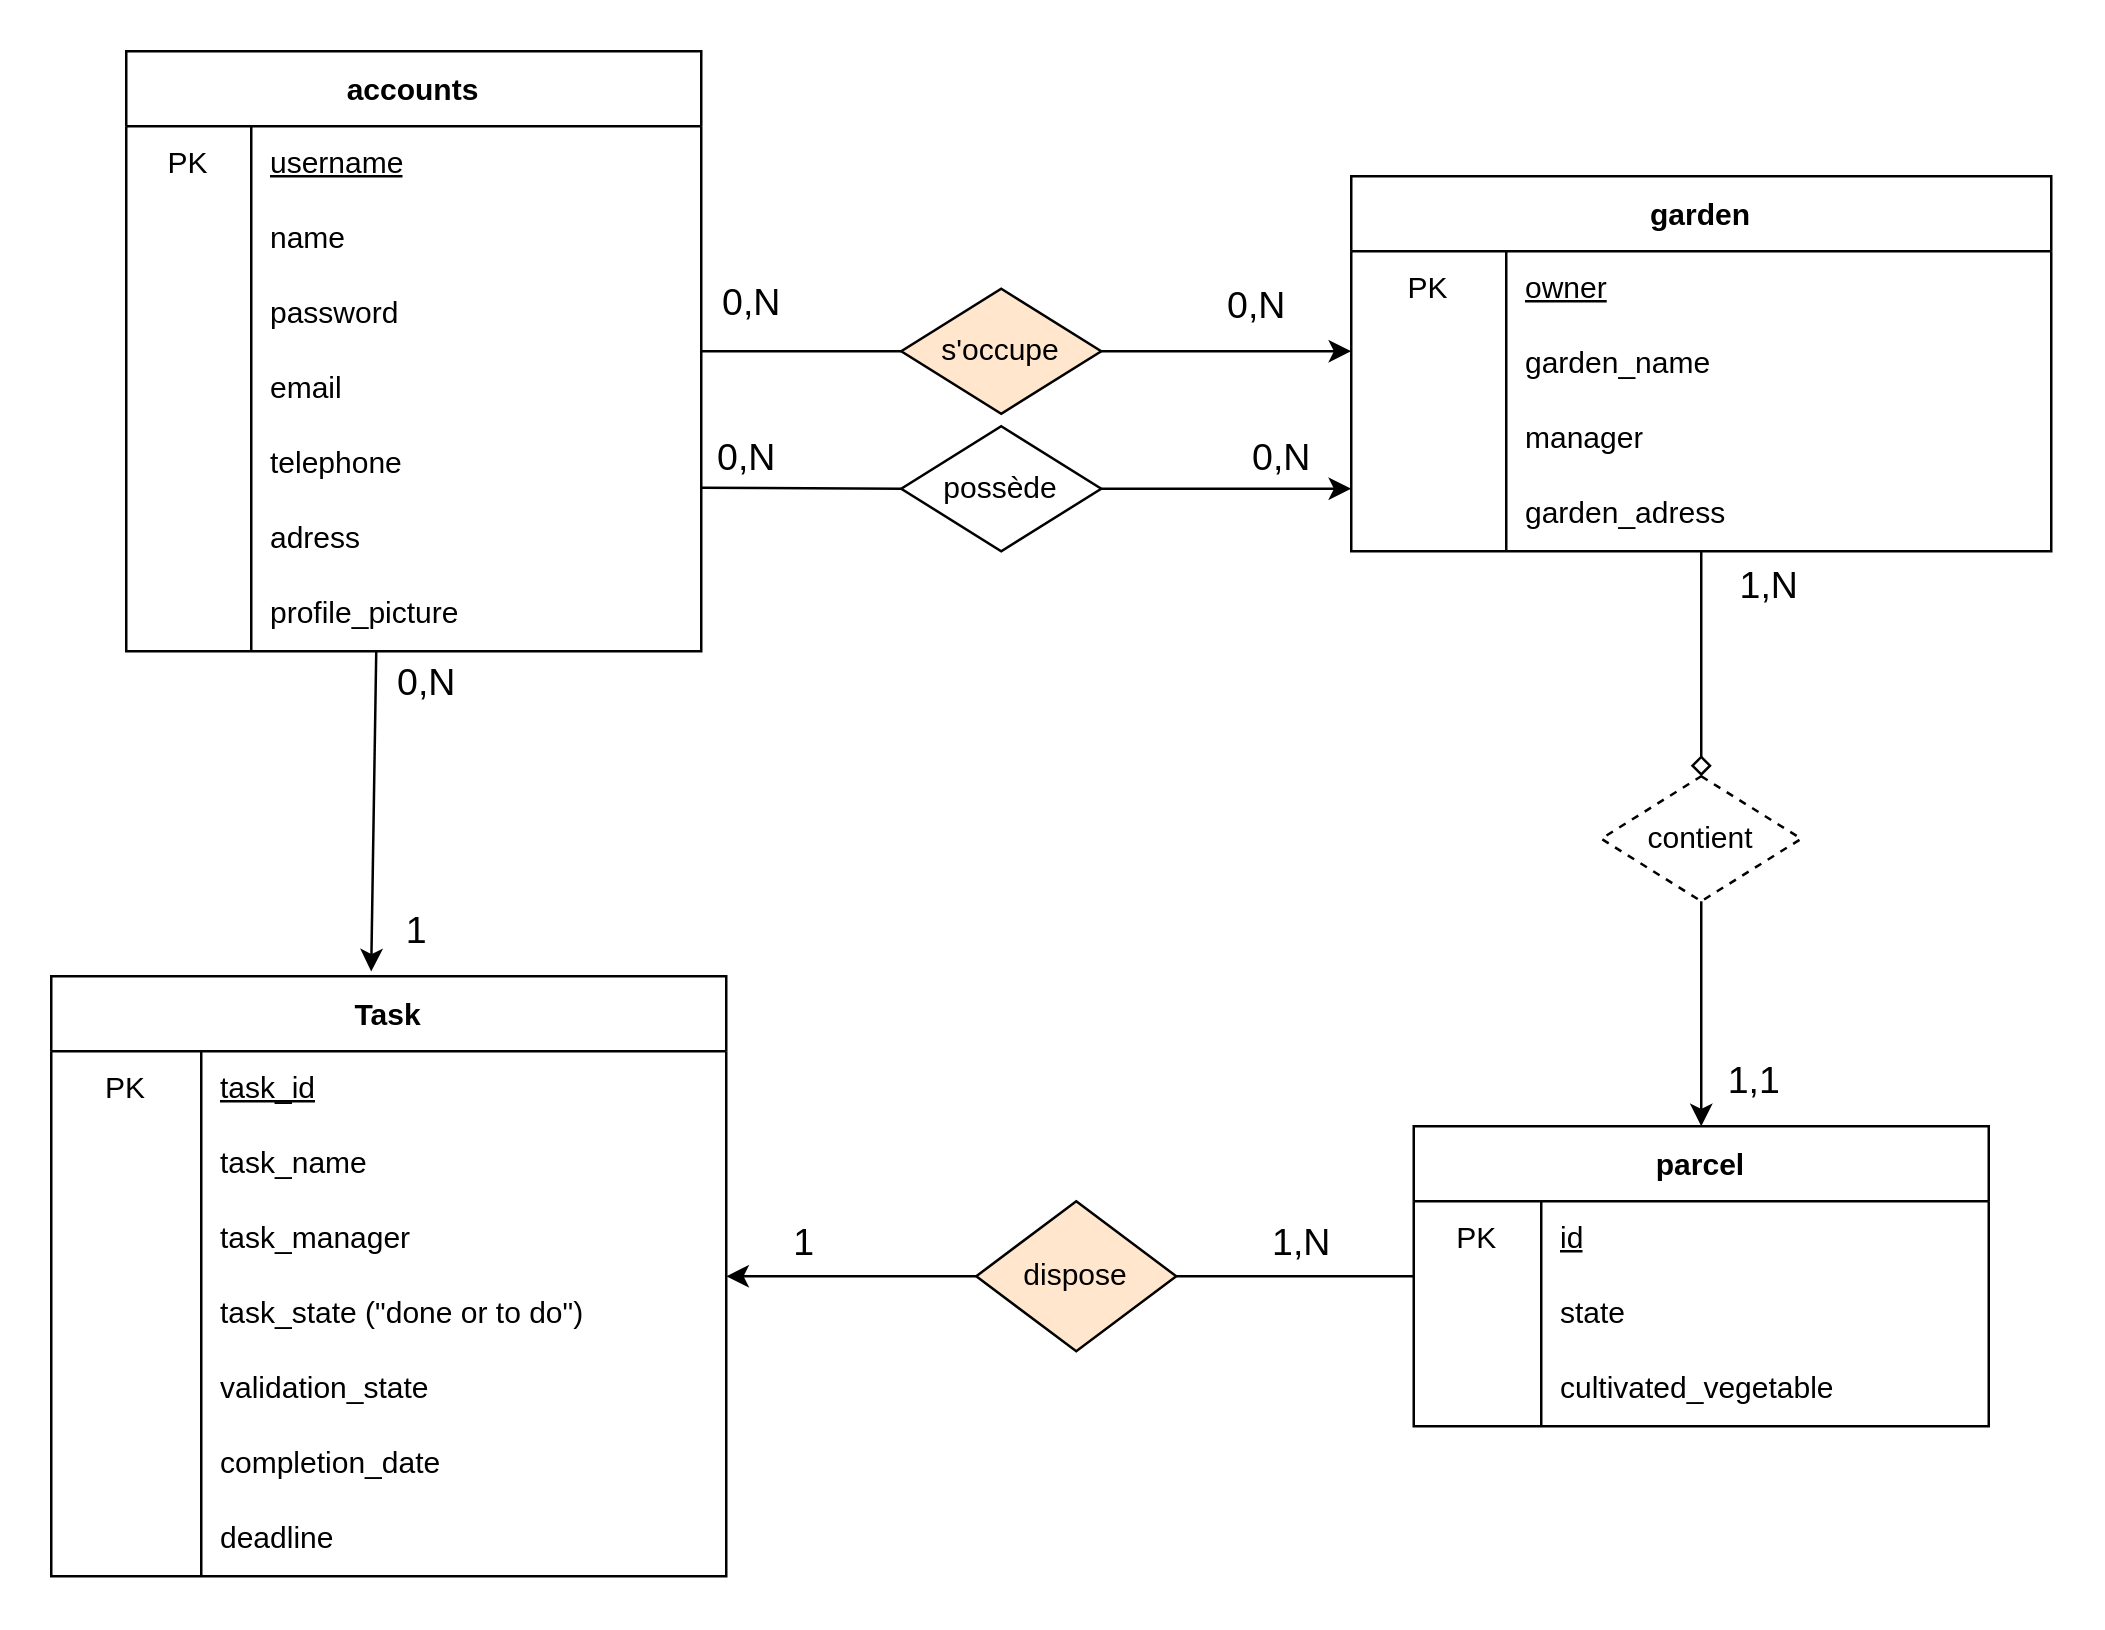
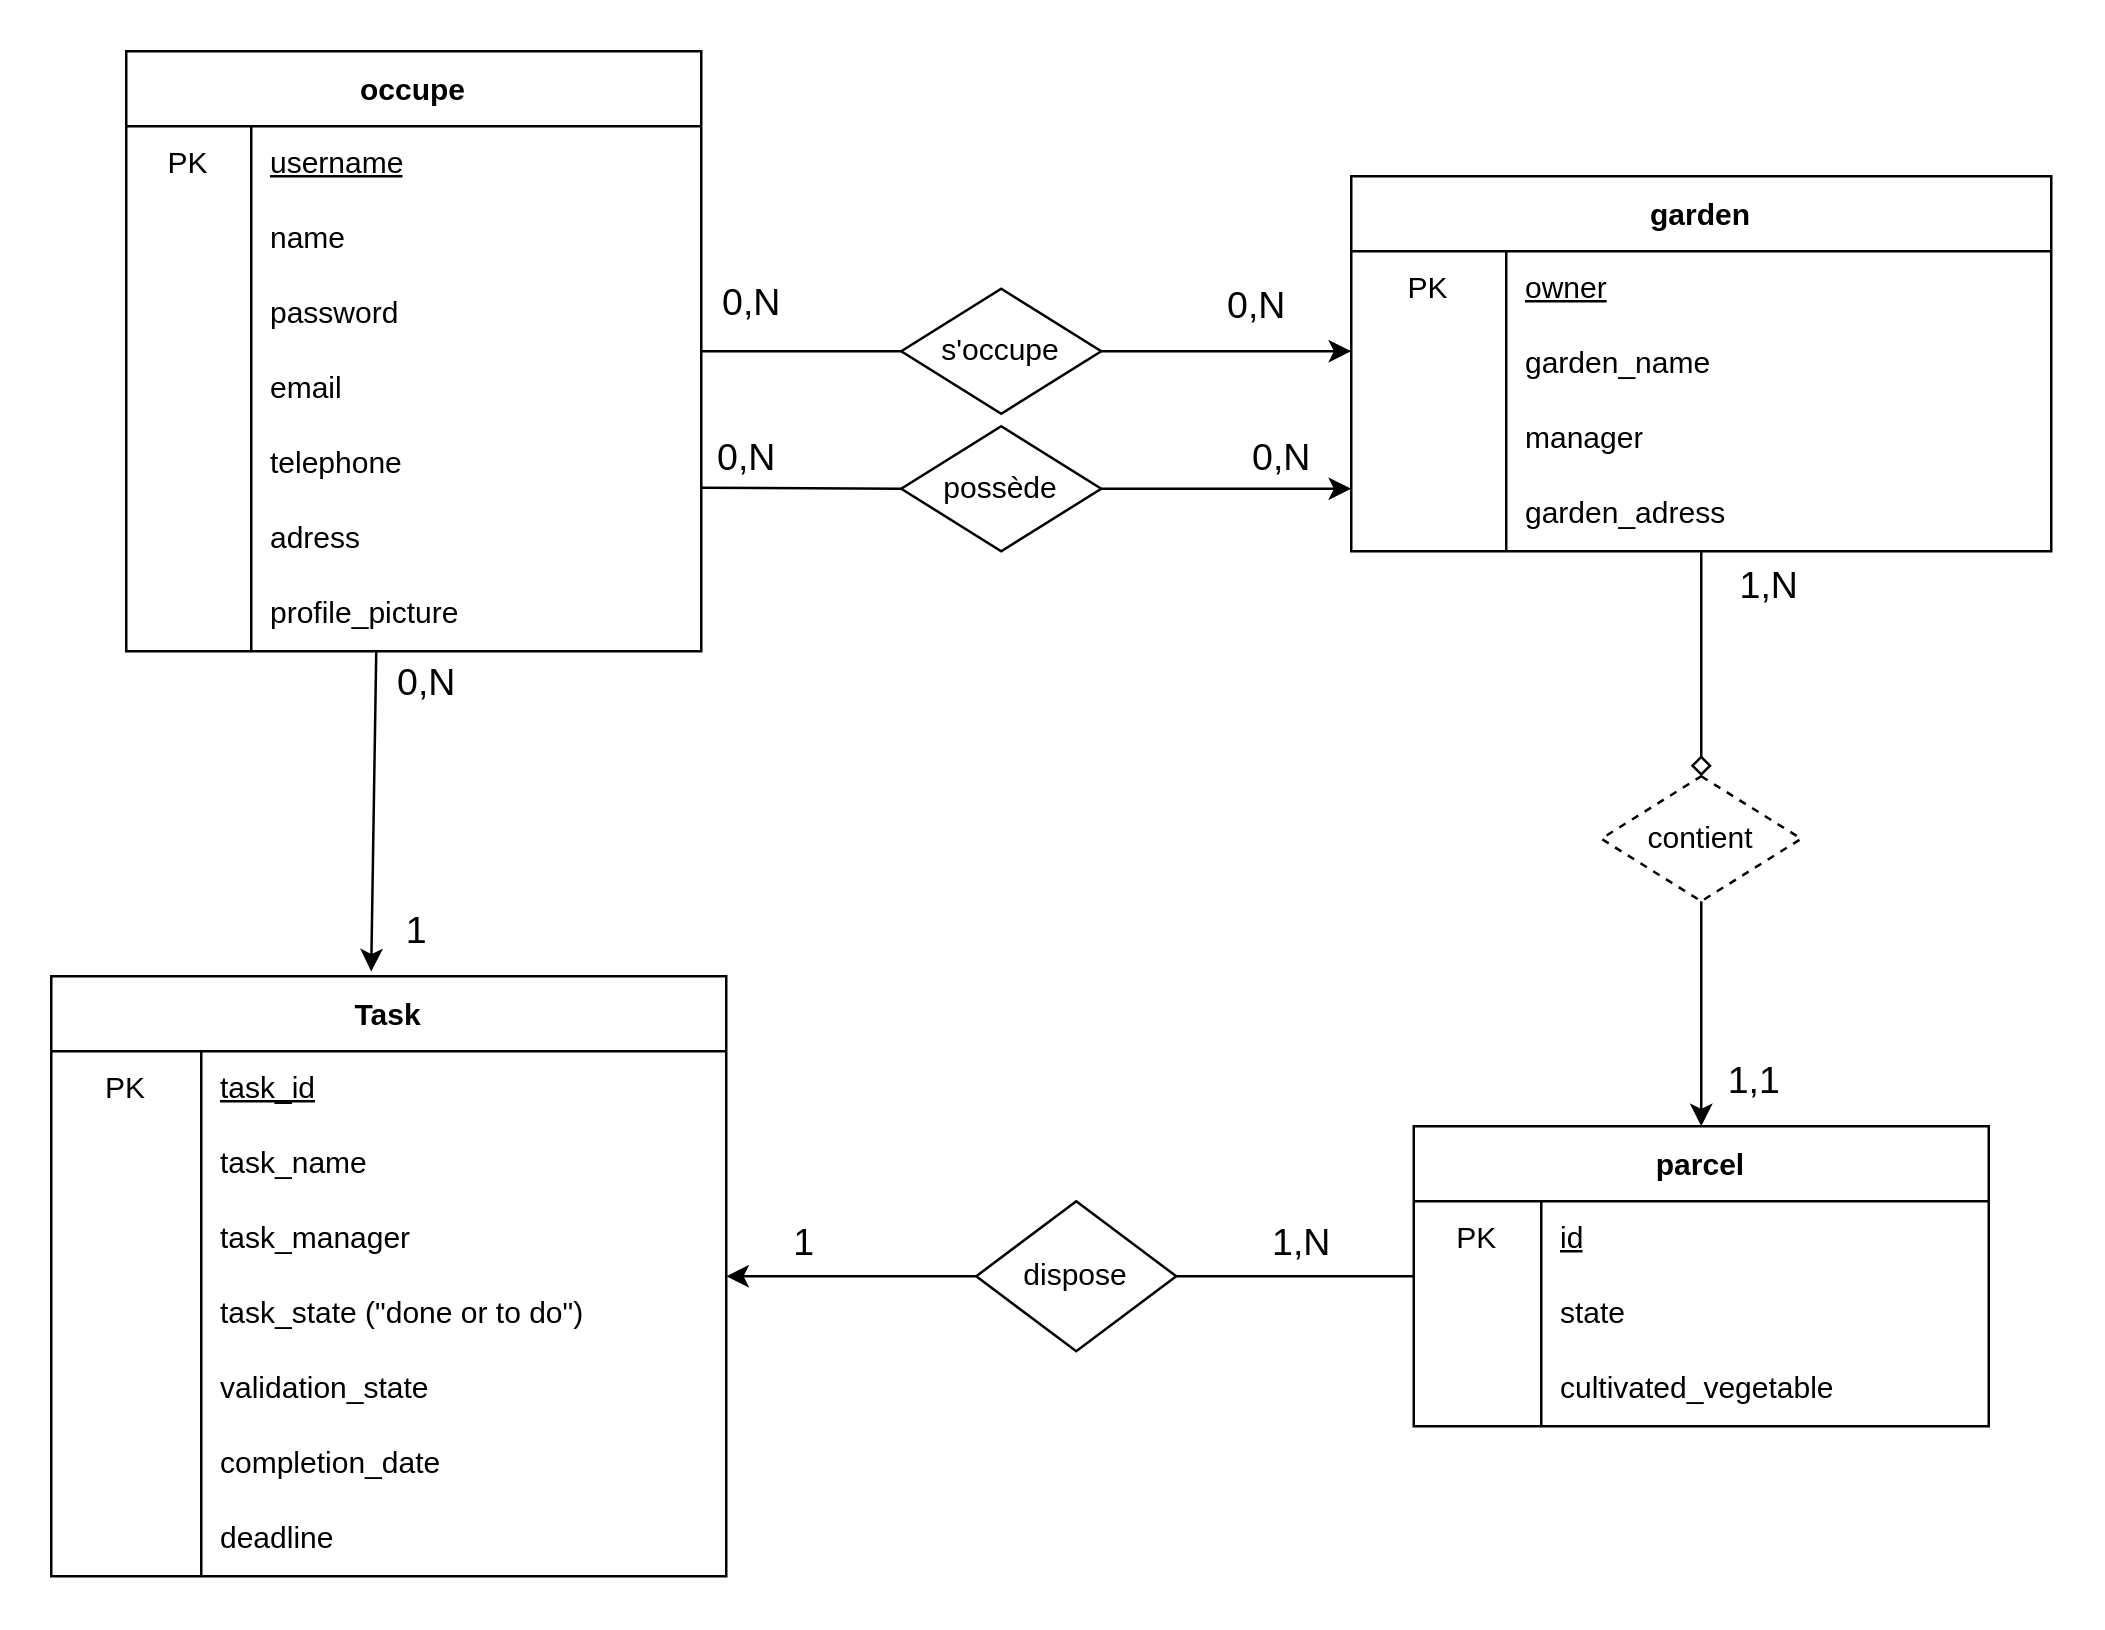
node "accounts": label "accounts" -> "occupe"
node "s'occupe": fillcolor #ffe6cc -> #ffffff
node "dispose": fillcolor #ffe6cc -> #ffffff
